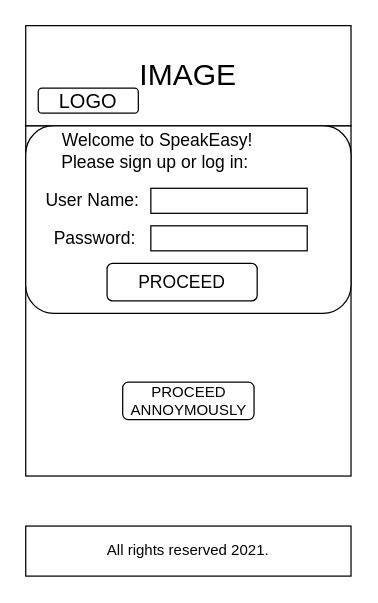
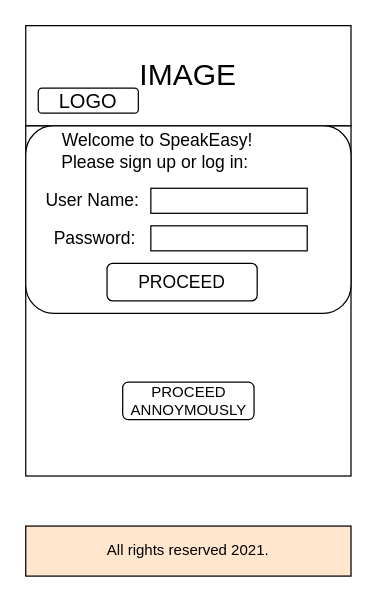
node "All rights reserved 2021.": fillcolor #ffffff -> #ffe6cc
